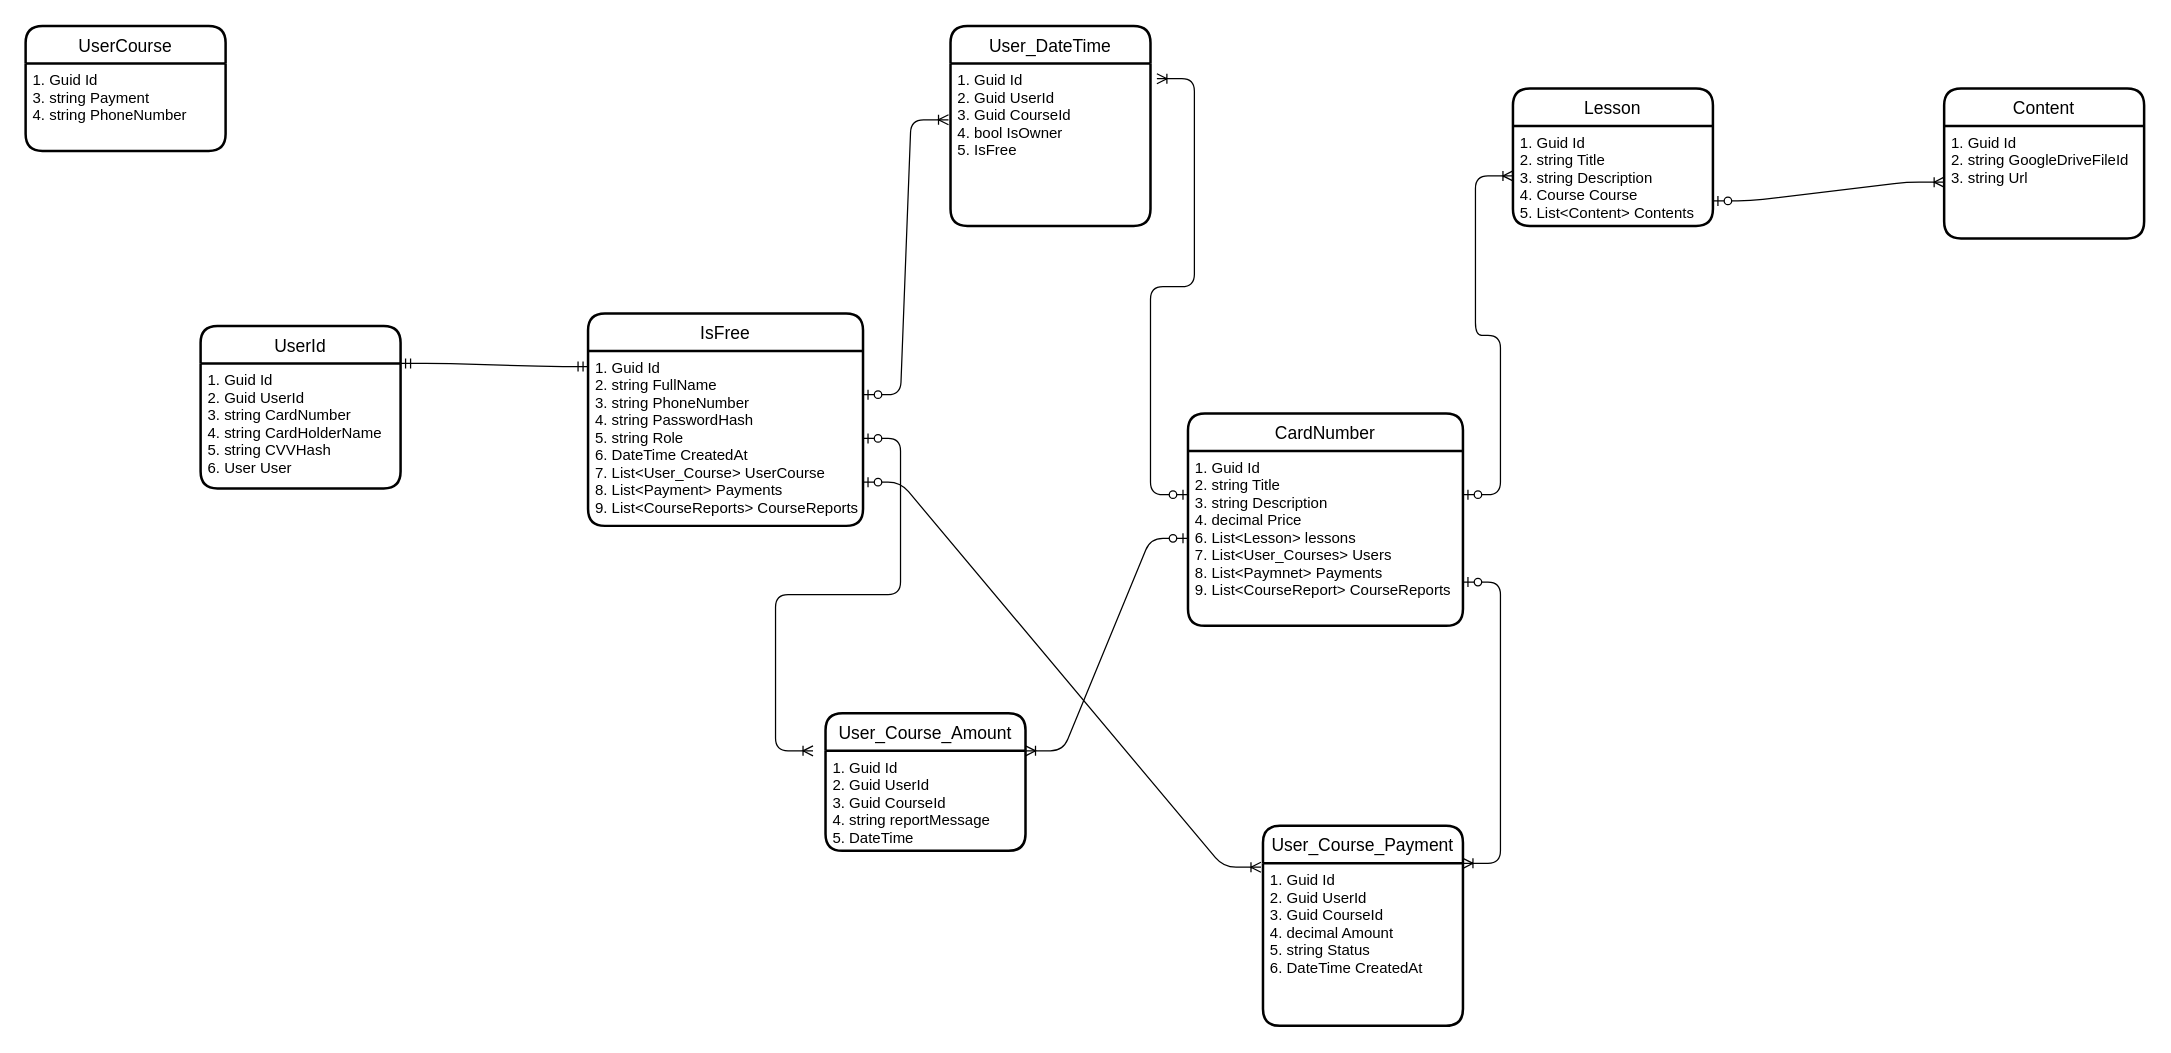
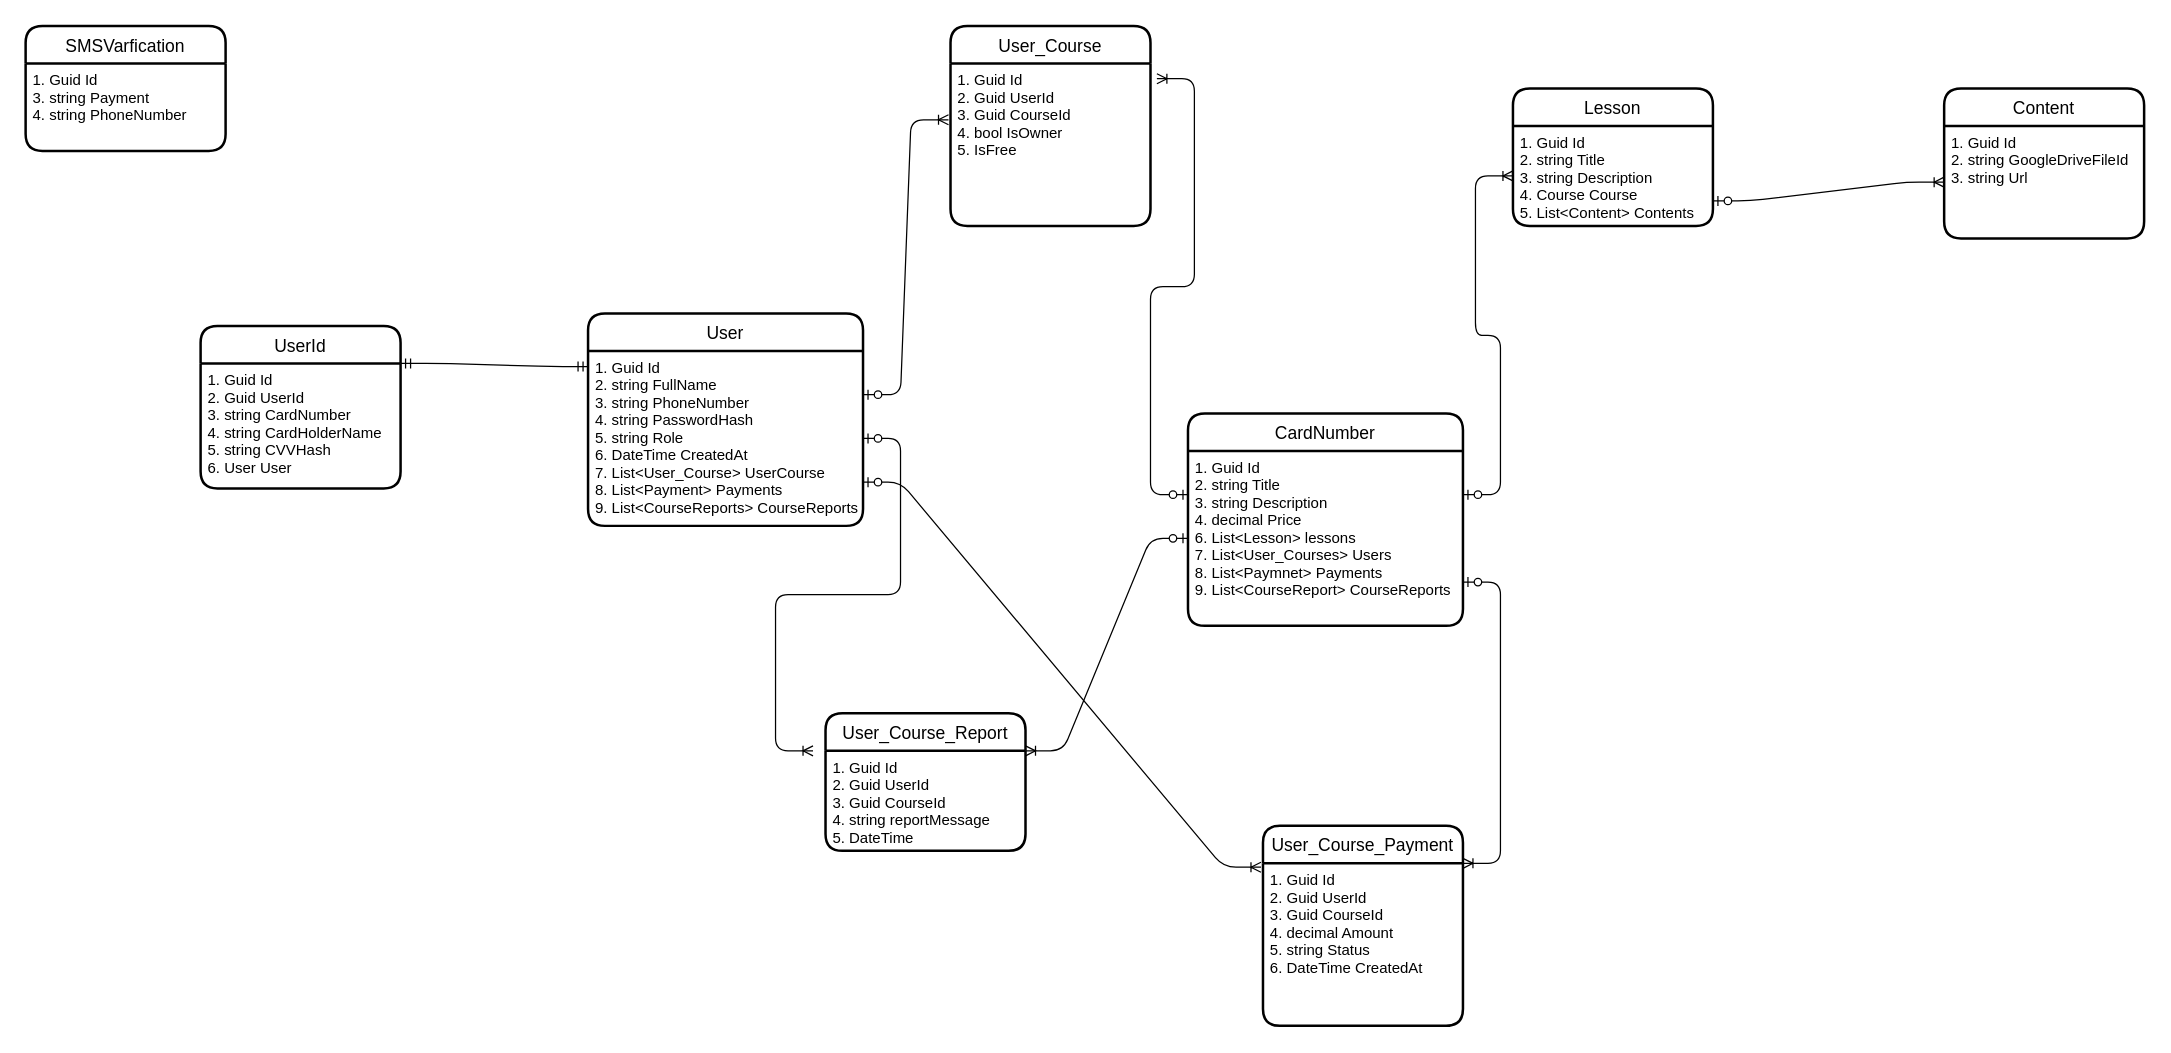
node "UserCourse": label "UserCourse" -> "SMSVarfication"
node "User_DateTime": label "User_DateTime" -> "User_Course"
node "IsFree": label "IsFree" -> "User"
node "User_Course_Amount": label "User_Course_Amount" -> "User_Course_Report"
